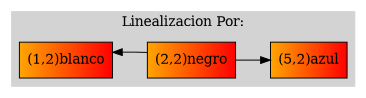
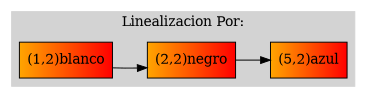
edge "(2,2)negro" -> "(1,2)blanco": reversed
